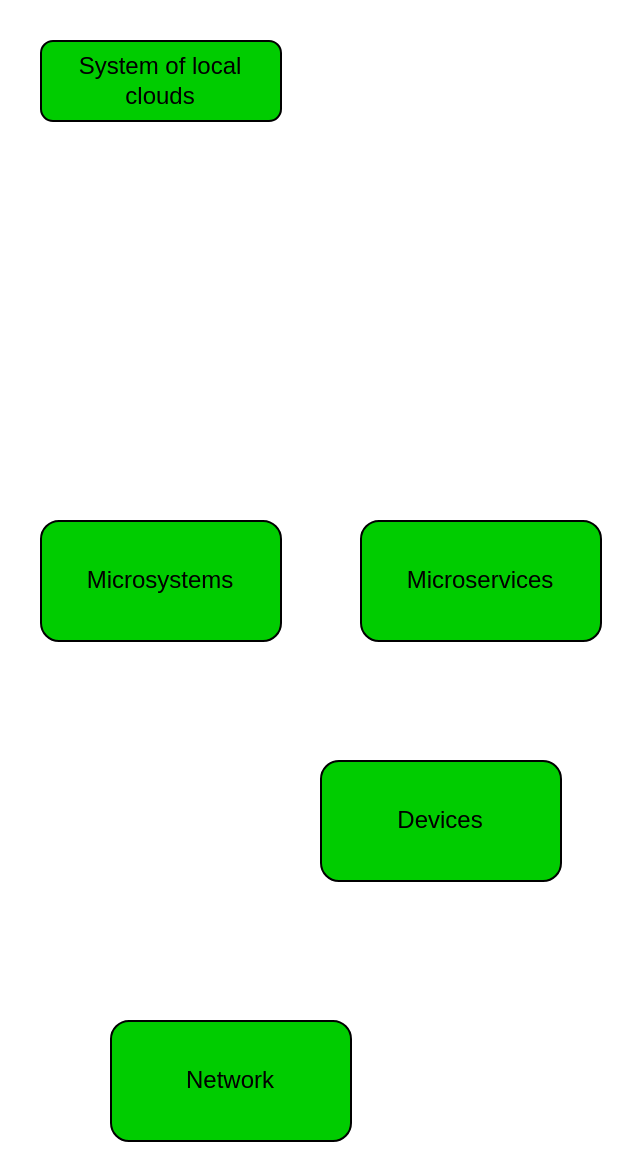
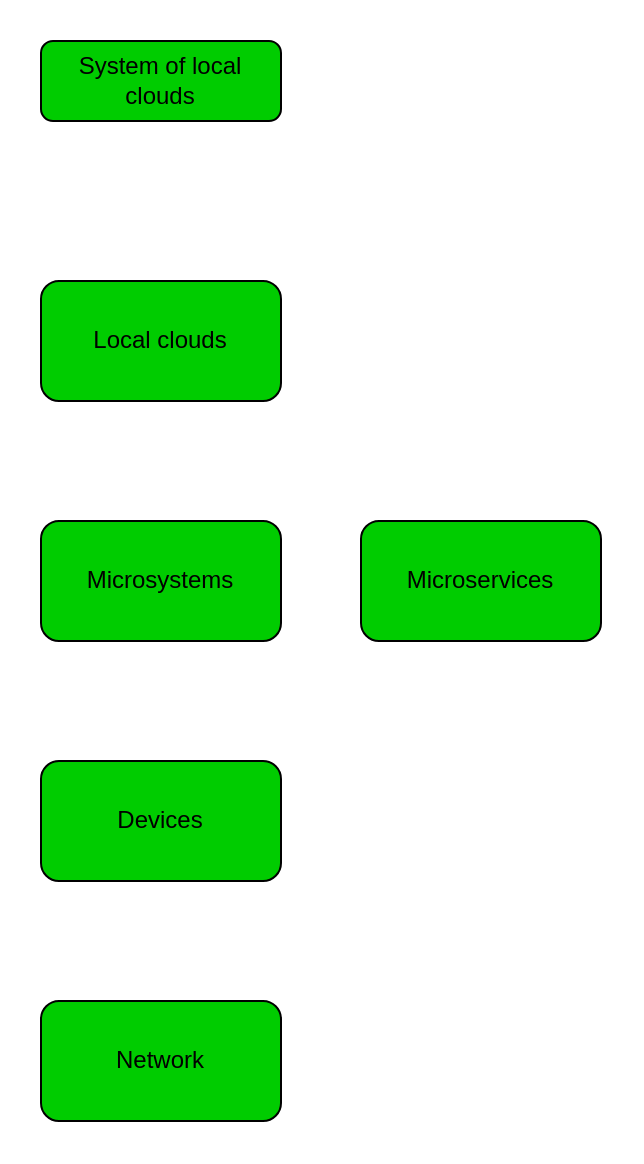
node "Local clouds": added
node "Devices": moved (441, 821) -> (161, 821)
node "Network": moved (231, 1081) -> (161, 1061)
